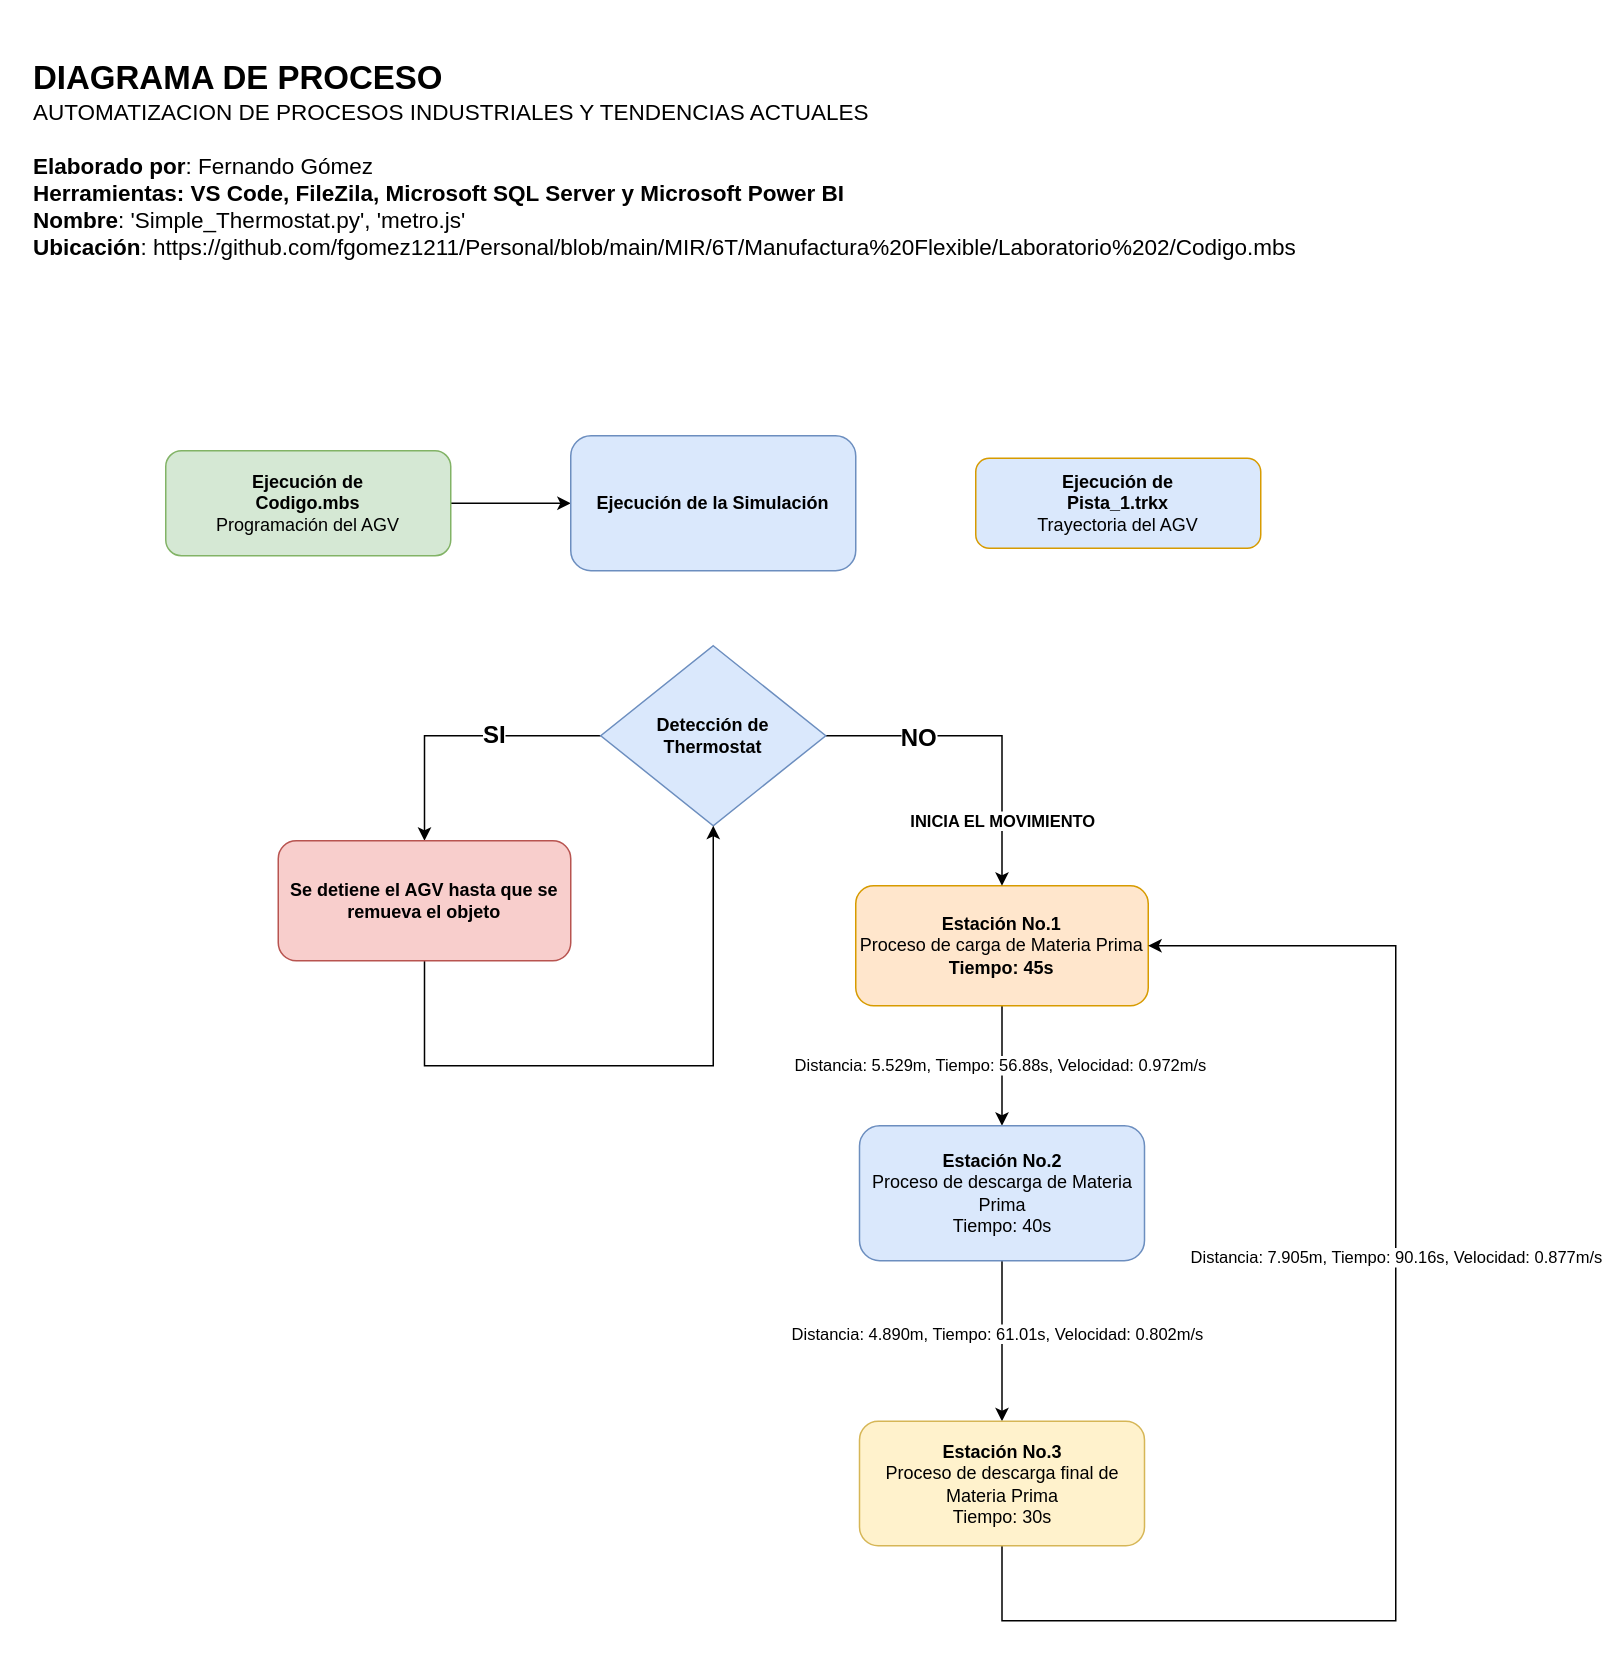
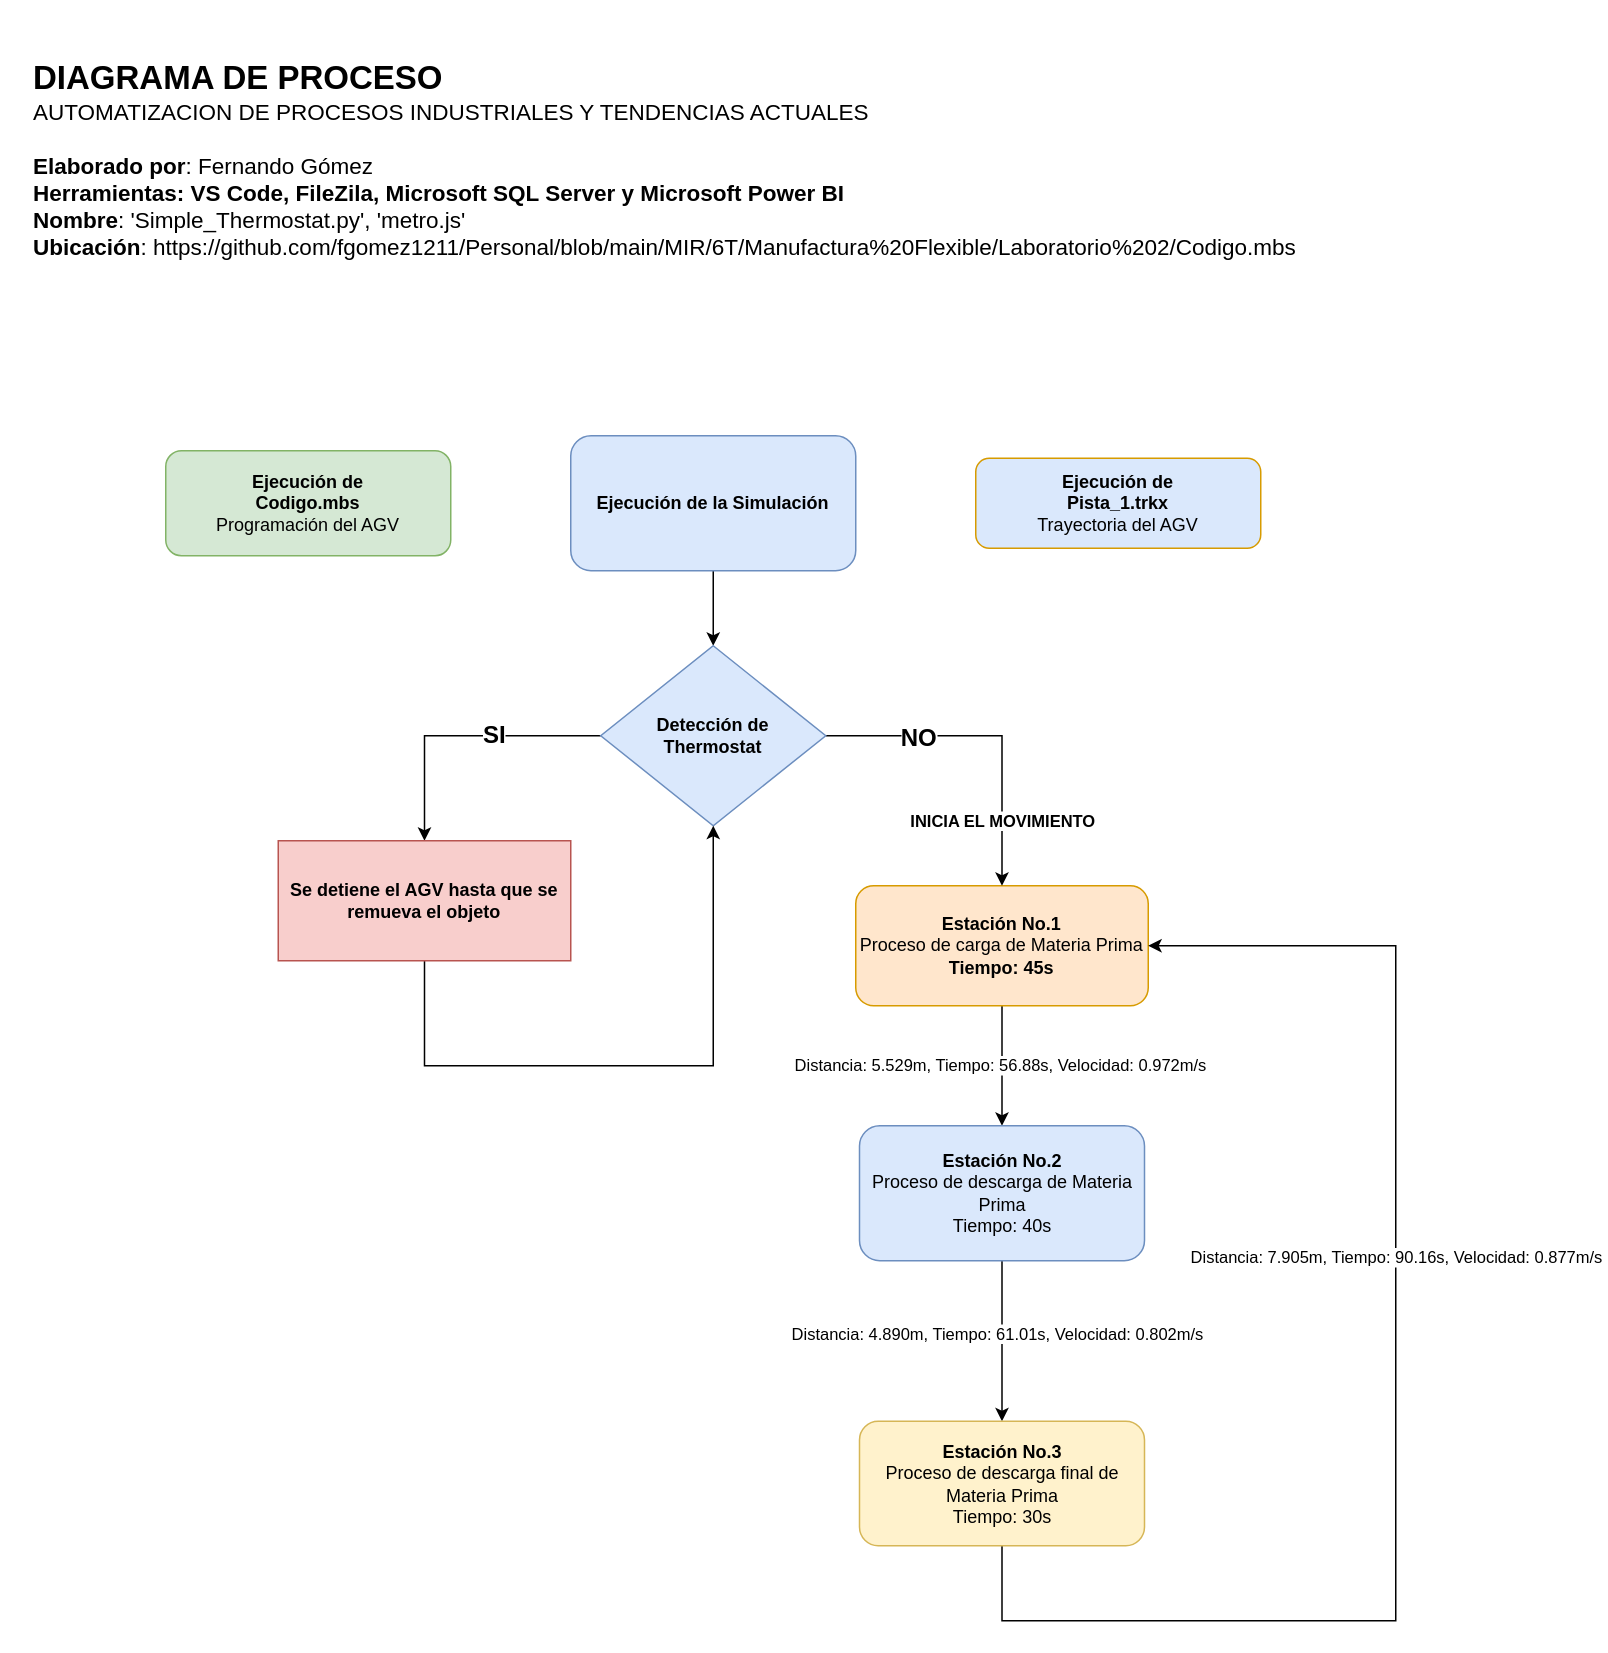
edge "Ejecución de Codigo.mbs Programación del AGV" -> "Ejecución de la Simulación": removed
edge "Ejecución de la Simulación" -> "Detección de Thermostat": added
node "Se detiene el AGV hasta que se remueva el objeto": shape rounded rectangle -> rectangle
